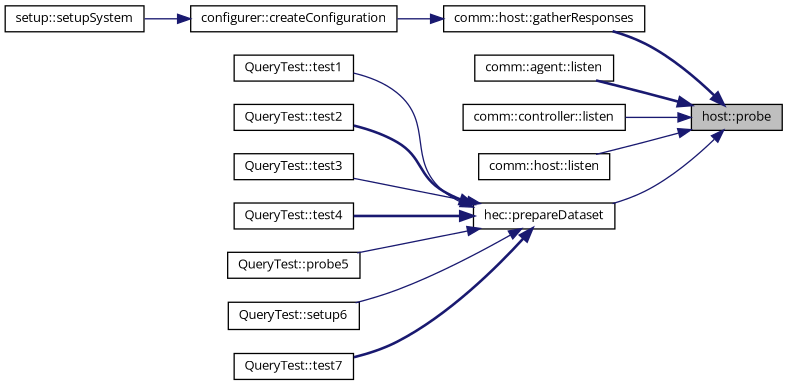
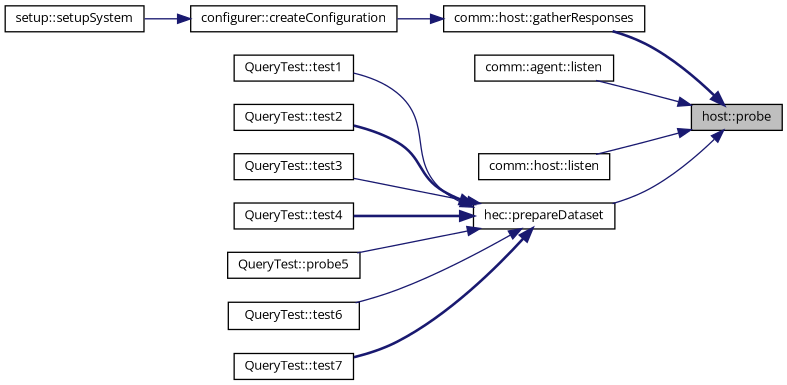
edge "comm::agent::listen" -> "host::probe": style bold -> solid
node "comm::controller::listen": removed
node "QueryTest::setup6": label "QueryTest::setup6" -> "QueryTest::test6"
